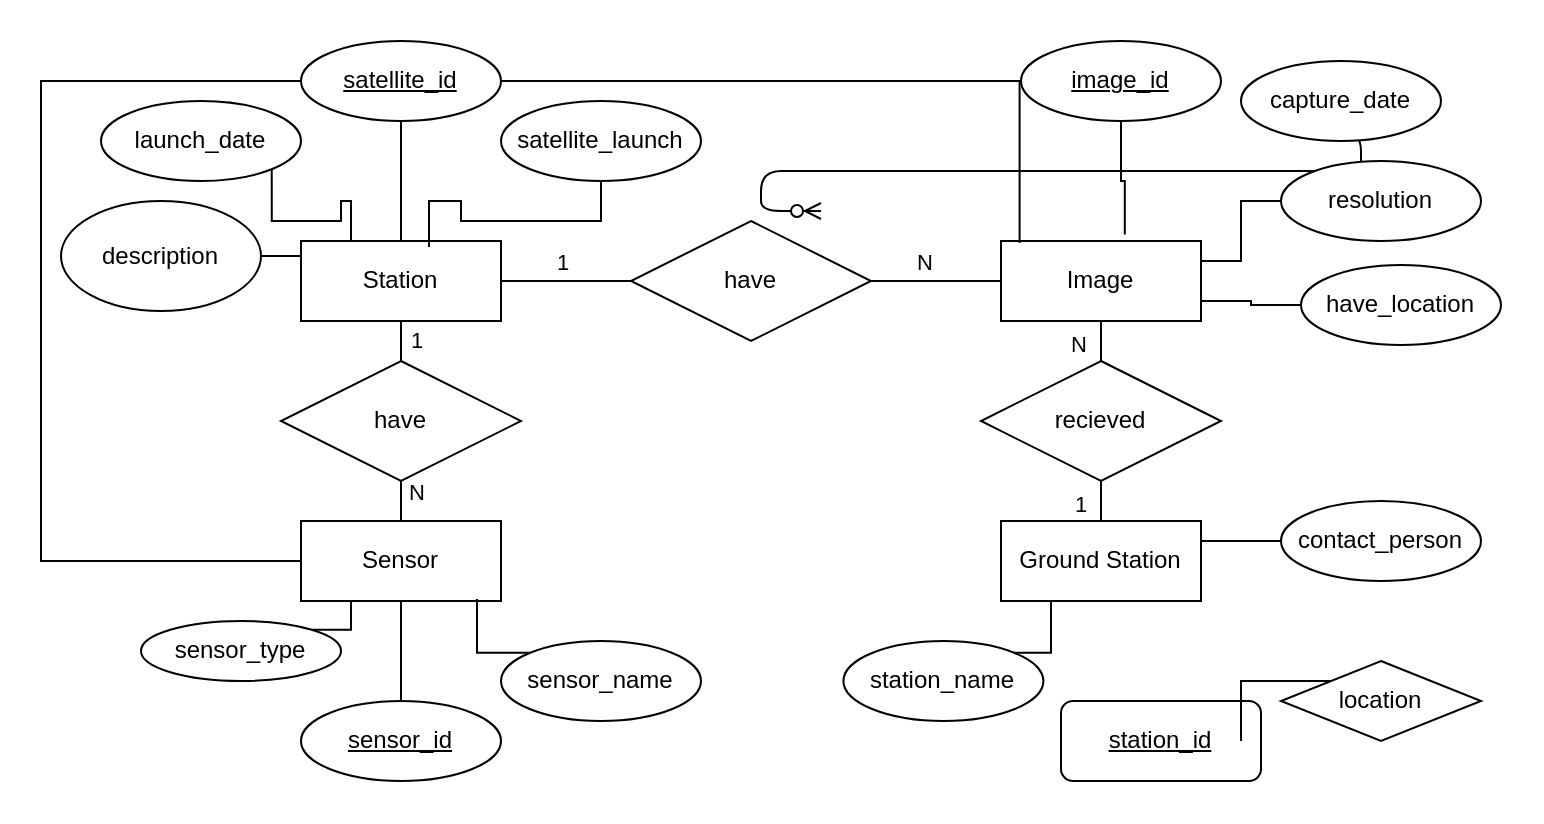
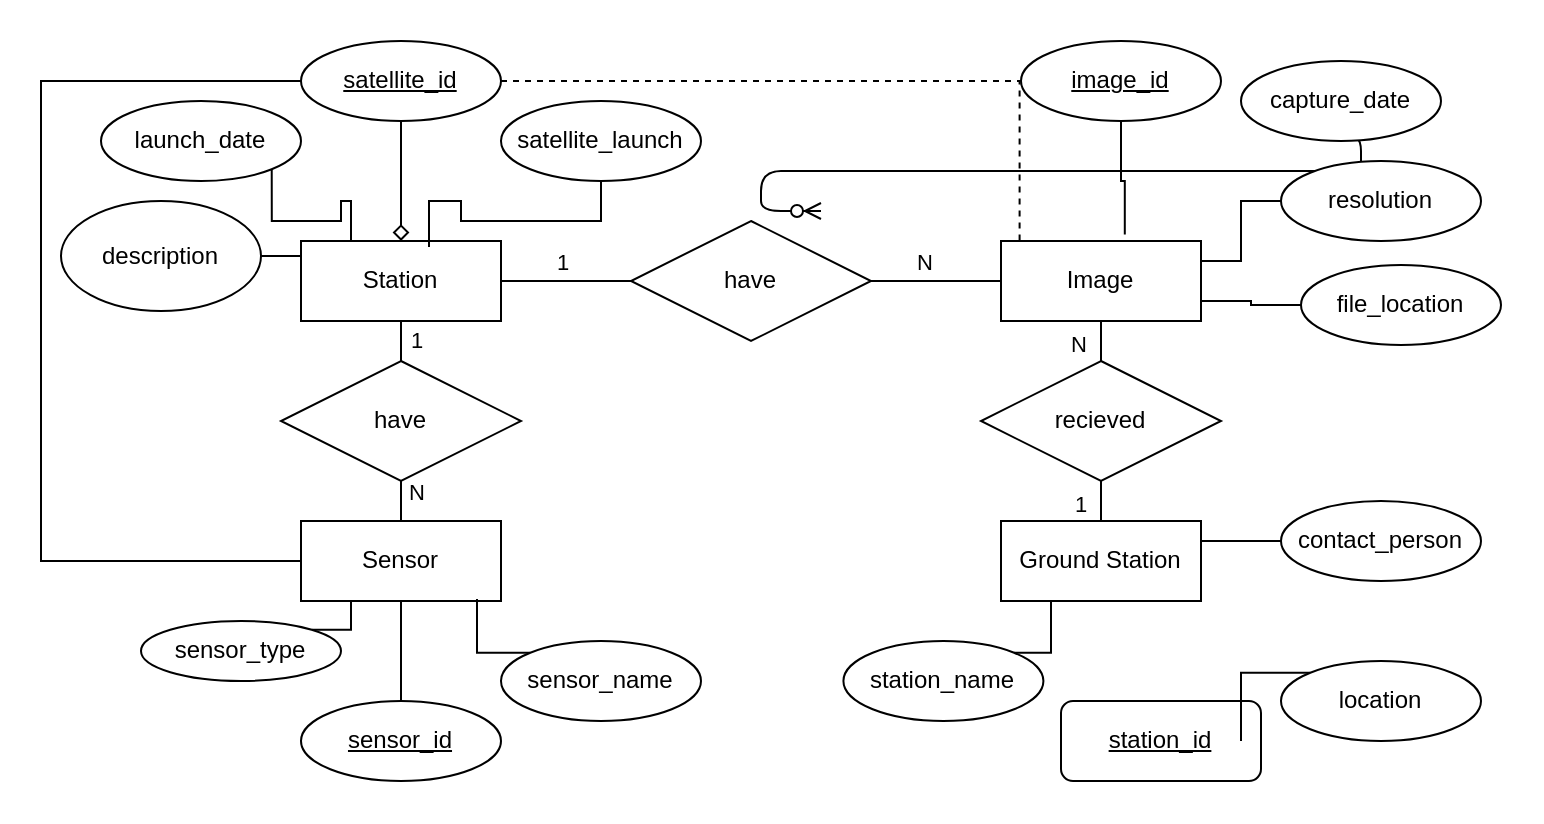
edge "satellite_id" -- "Image": style solid -> dashed
edge "satellite_id" -- "Station": arrowhead none -> diamond
node "have_location": label "have_location" -> "file_location"
node "location": shape diamond -> ellipse
